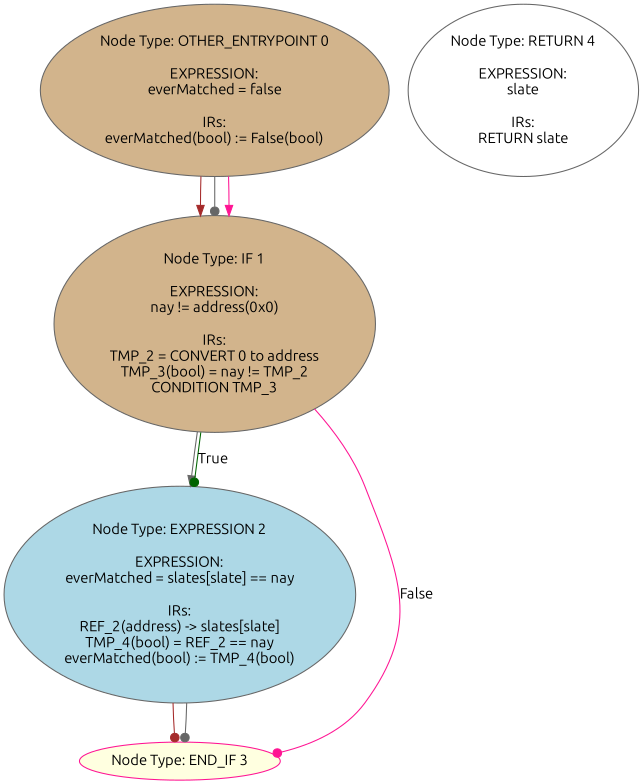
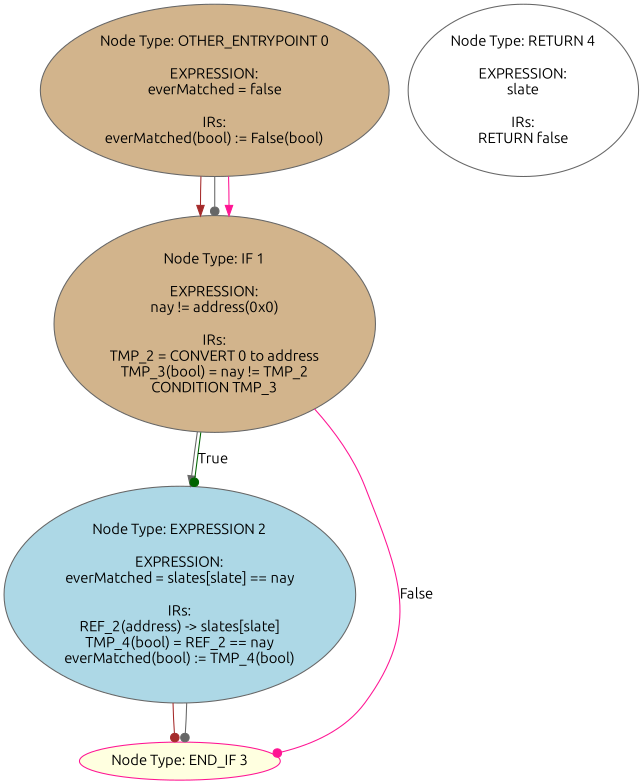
node "Node Type: RETURN 4 EXPRESSION: slate IRs: RETURN slate": label "Node Type: RETURN 4 EXPRESSION: slate IRs: RETURN slate" -> "Node Type: RETURN 4 EXPRESSION: slate IRs: RETURN false"
